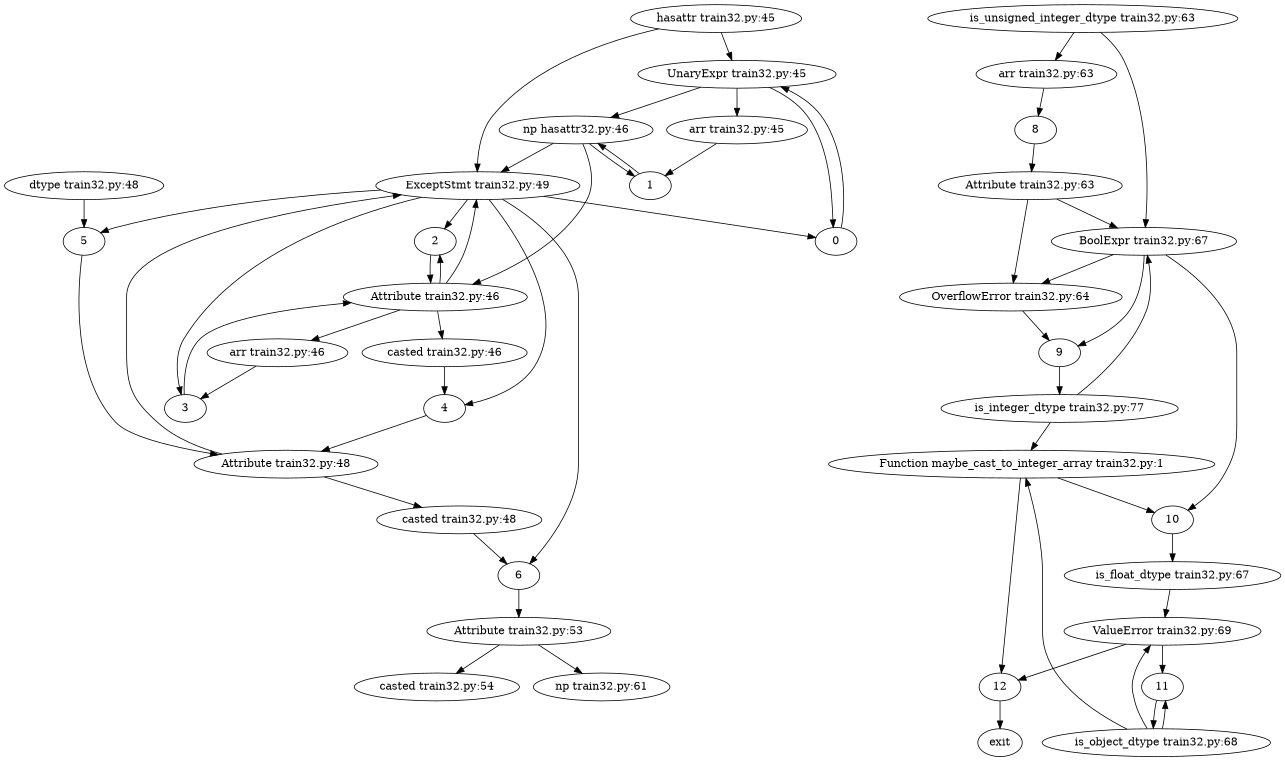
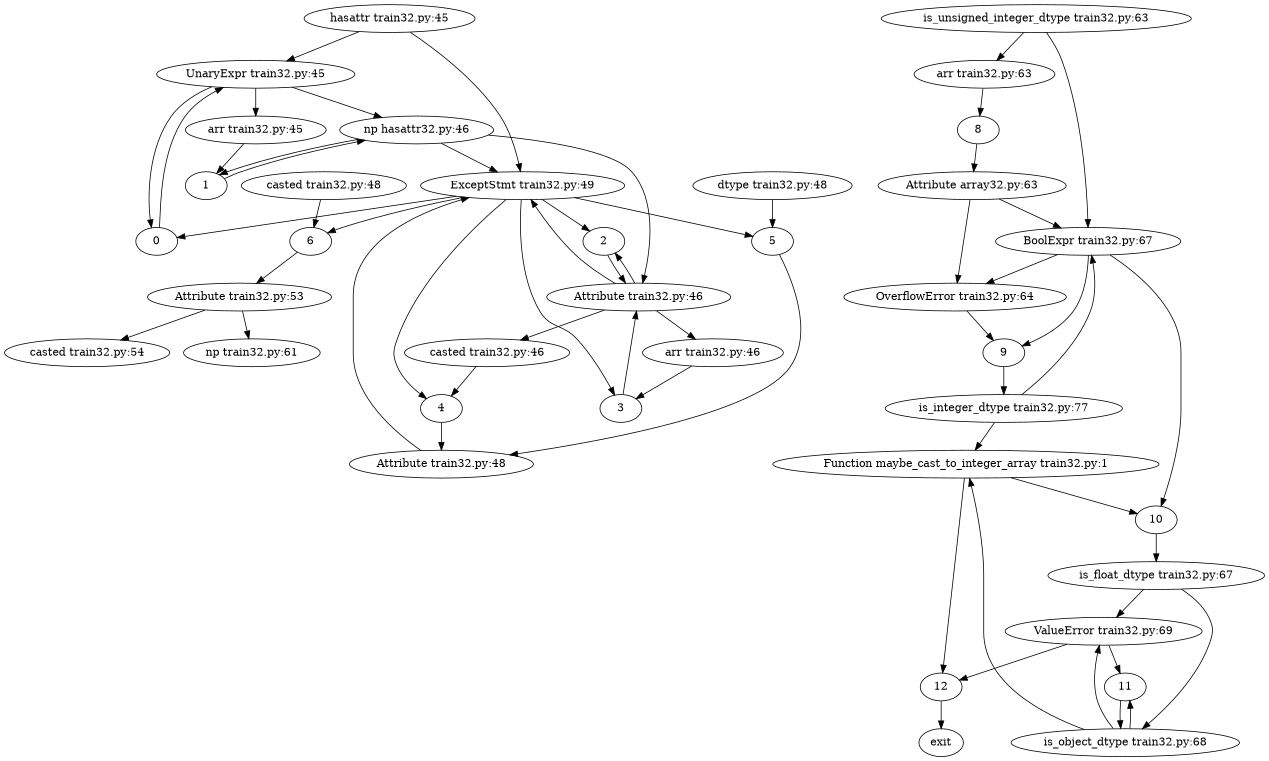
node "Attribute train32.py:63": label "Attribute train32.py:63" -> "Attribute array32.py:63"
edge "Attribute train32.py:48" -> "casted train32.py:48": removed
edge "is_float_dtype train32.py:67" -> "is_object_dtype train32.py:68": added
